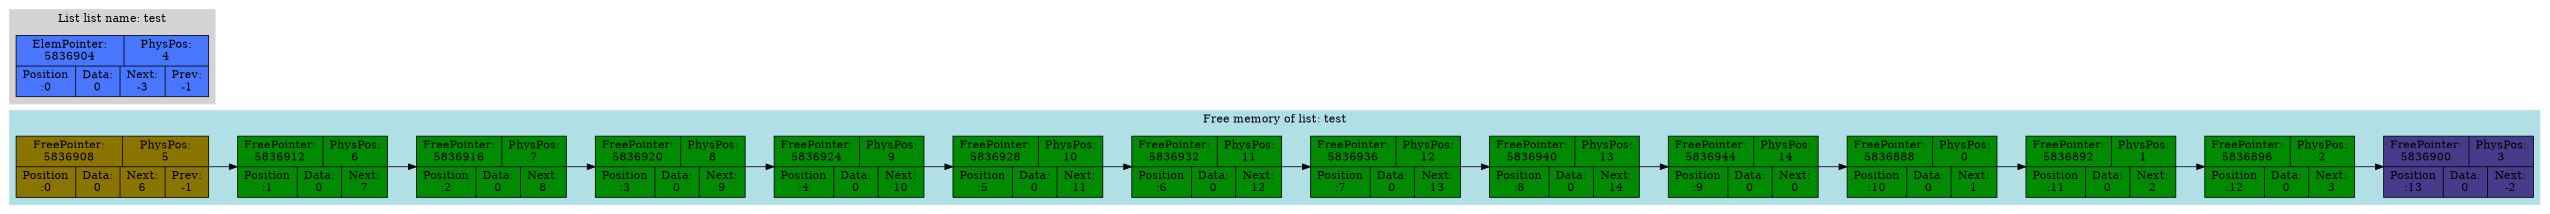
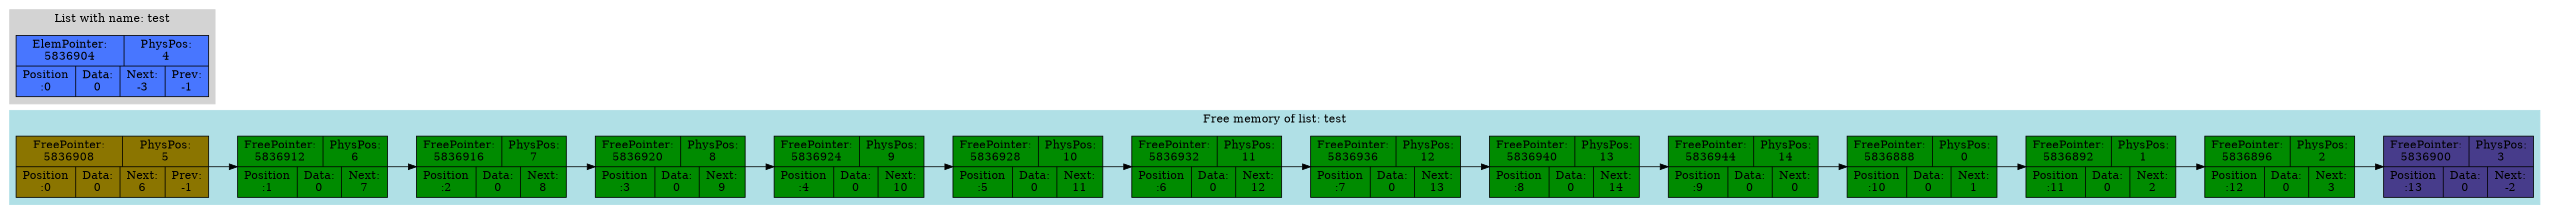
cluster "List list name: test": label "List list name: test" -> "List with name: test"
